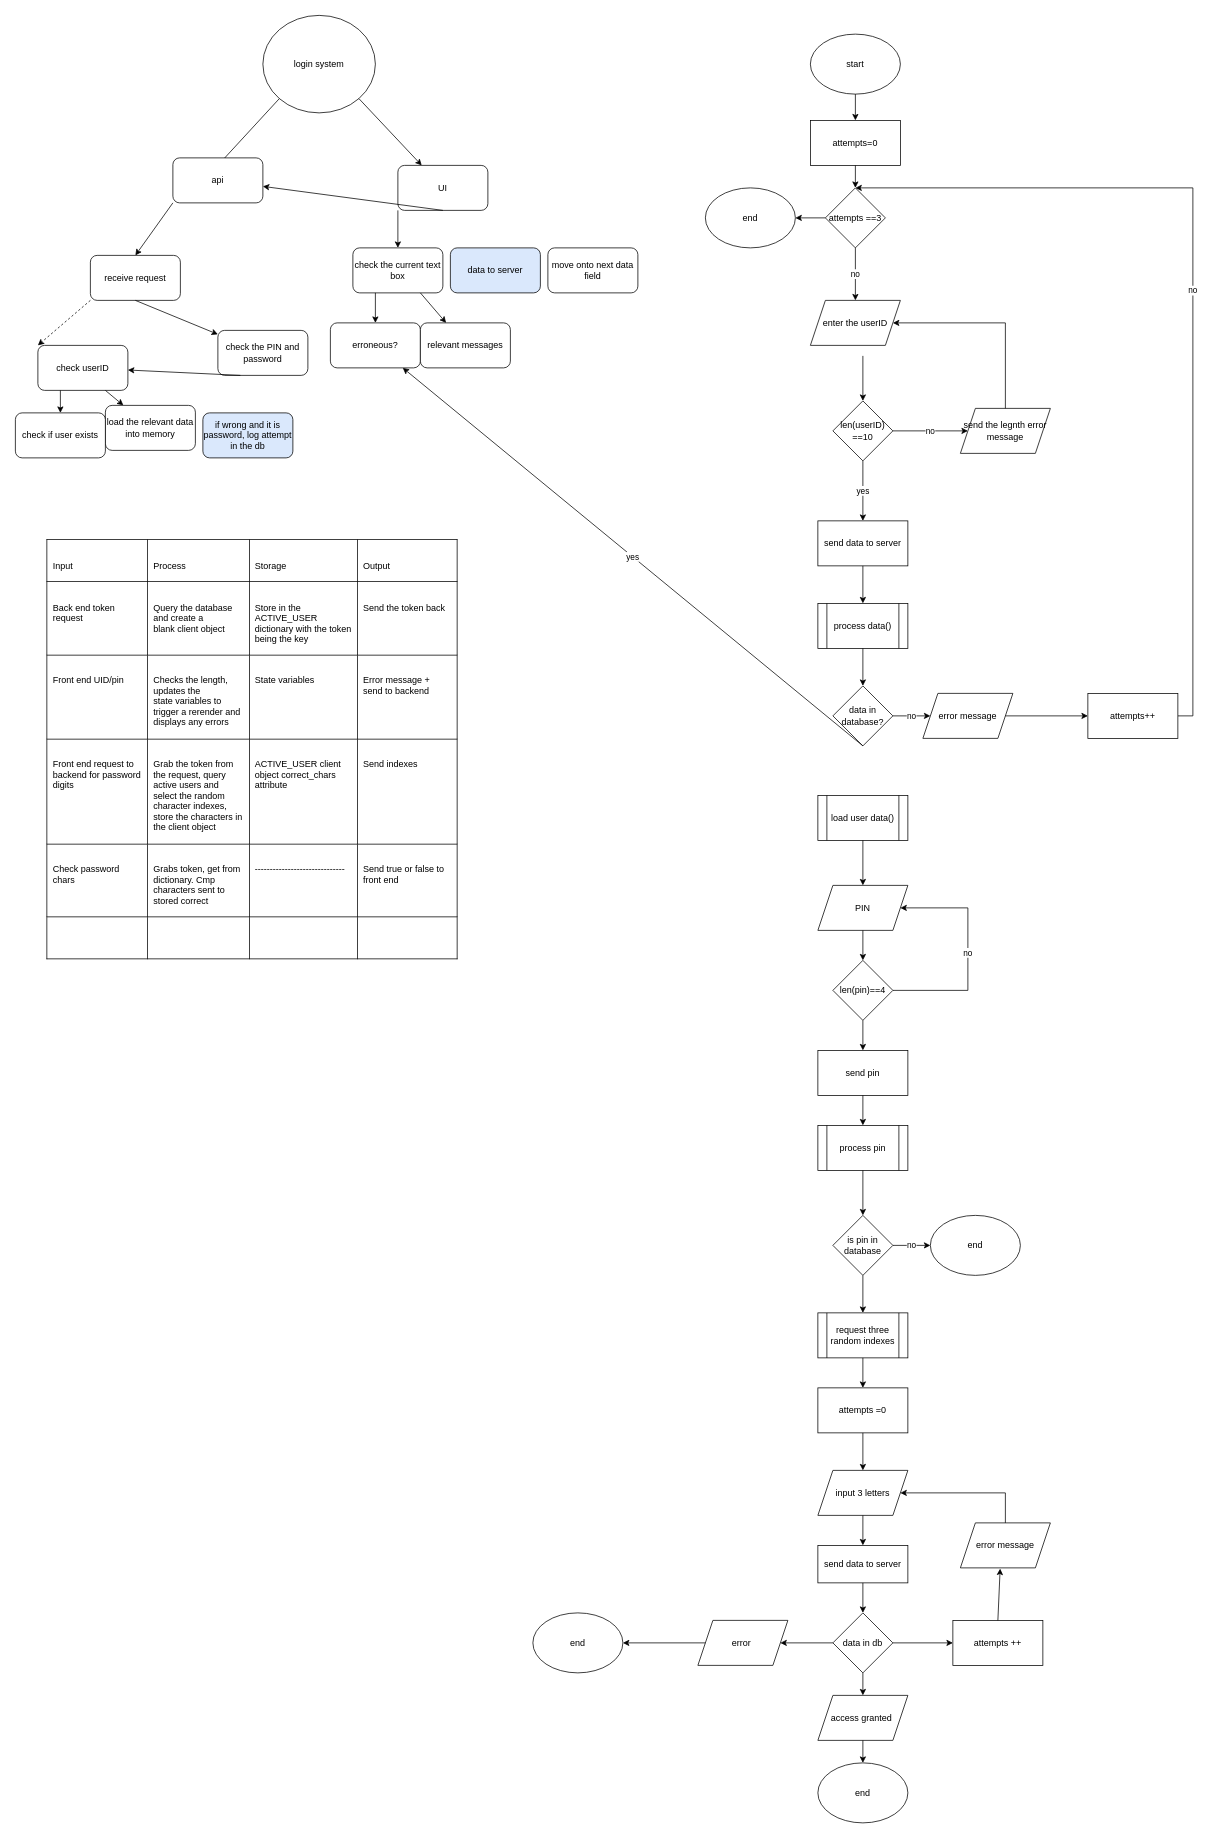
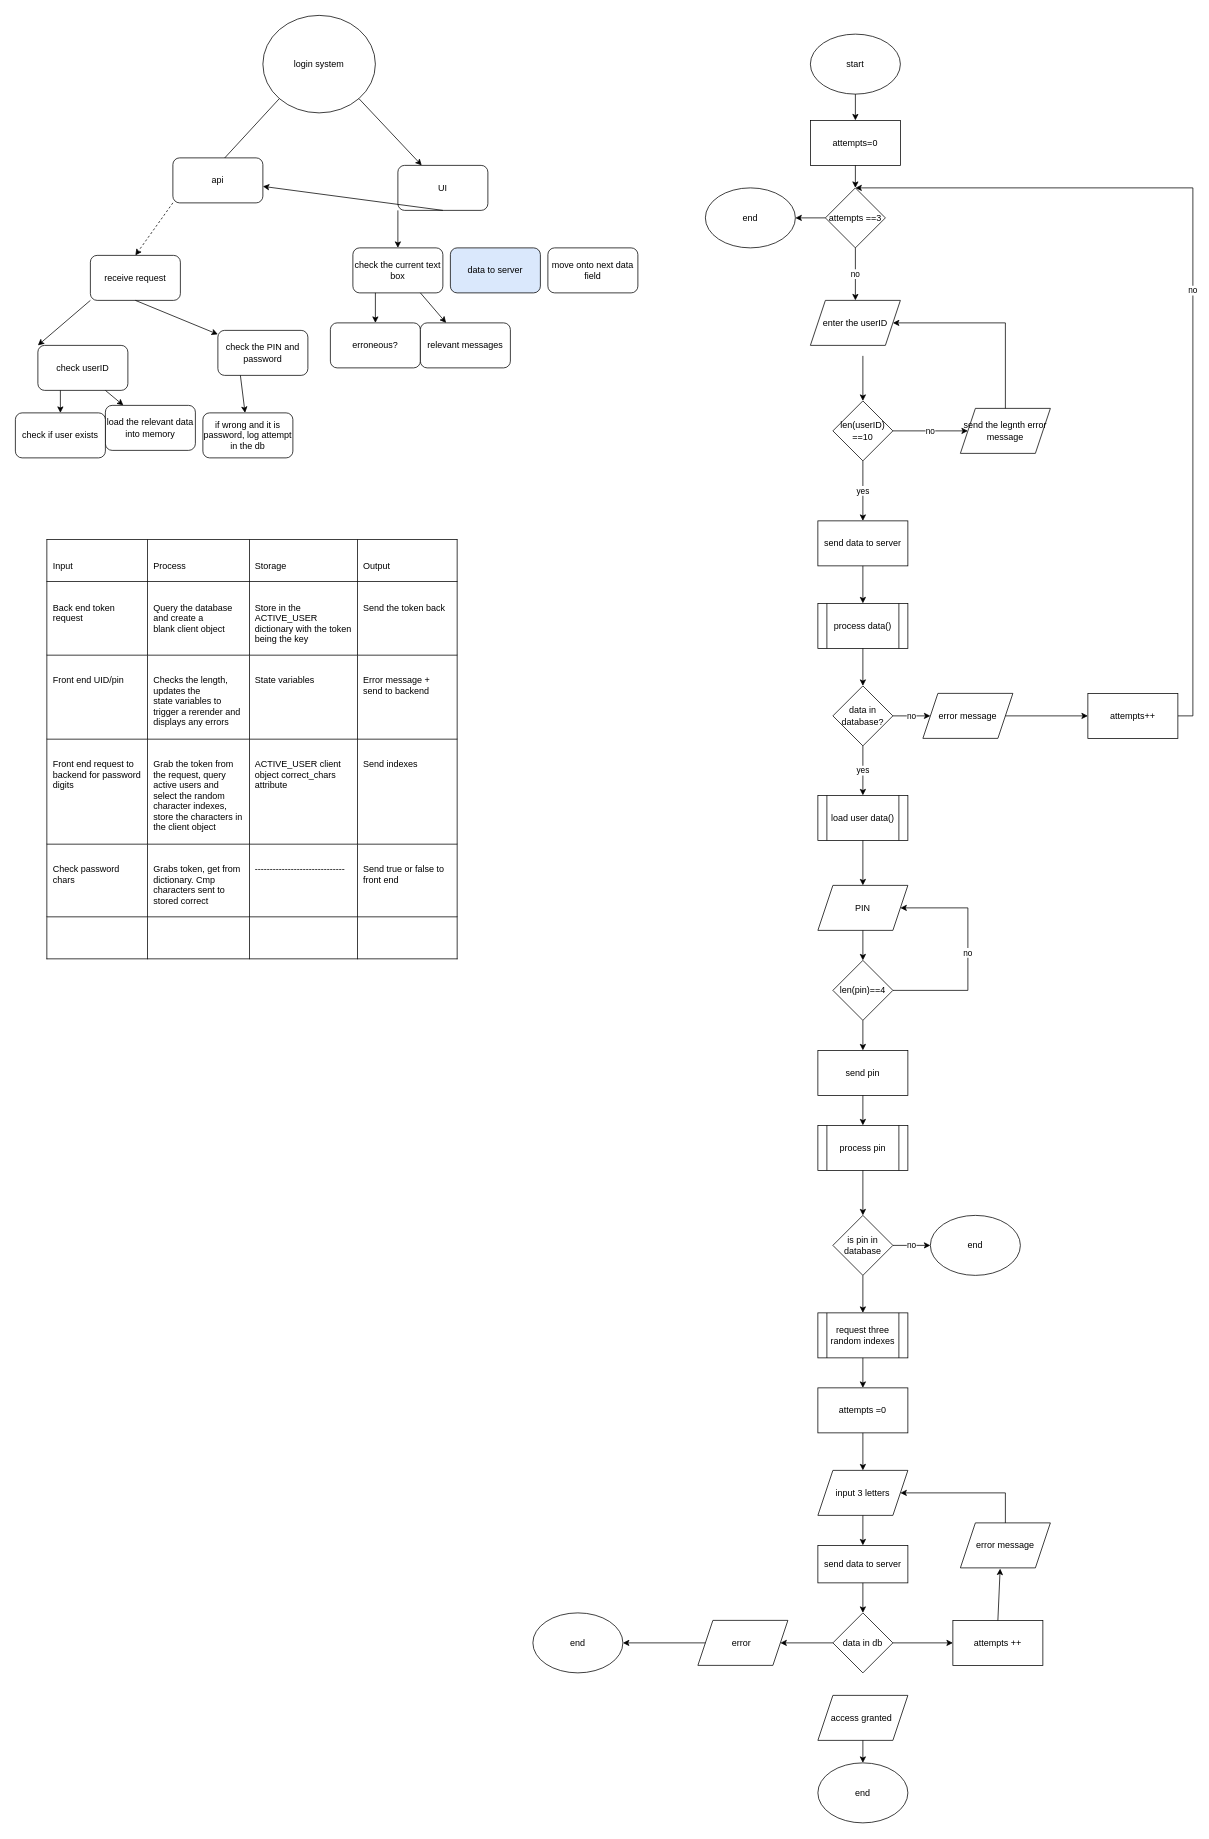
edge "api" -> "receive request": style solid -> dashed
edge "receive request" -> "check userID": style dashed -> solid
edge "check the PIN and password" -> "check userID": now "check the PIN and password" -> "if wrong and it is password, log attempt in the db"
node "if wrong and it is password, log attempt in the db": fillcolor #dae8fc -> #ffffff
edge "data in database?" -> "erroneous?": now "data in database?" -> "load user data()"
edge "data in db" -> "access granted": removed
